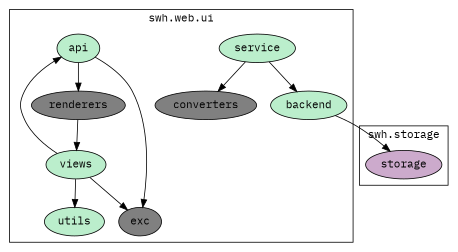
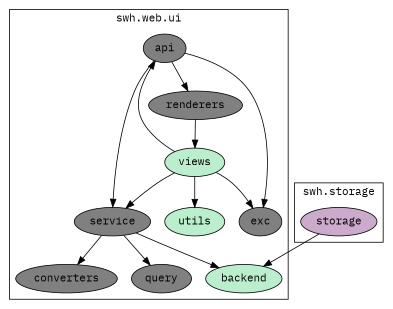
node "api": fillcolor #bbeecc -> #808080
node "service": fillcolor #bbeecc -> #808080
edge "api" -> "service": added
edge "backend" -> "storage": reversed
edge "views" -> "service": added
node "query": added
